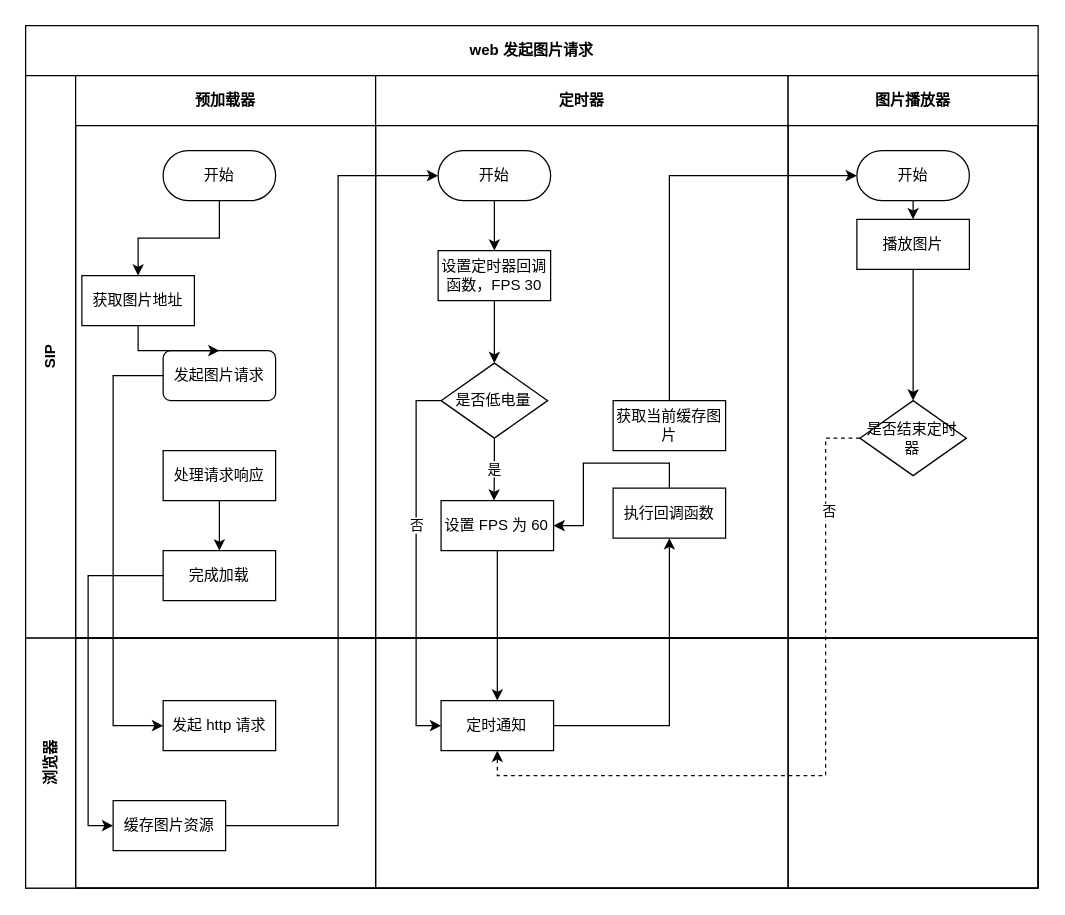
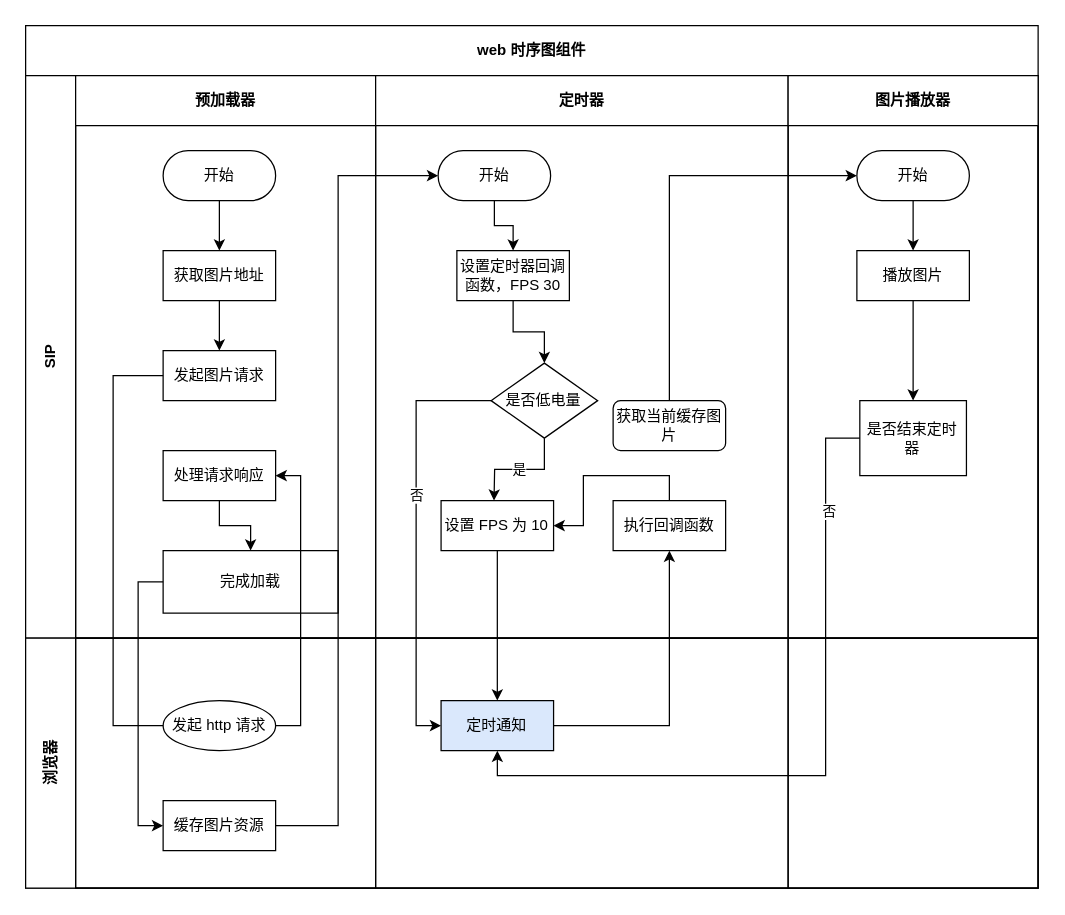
node "web 发起图片请求": label "web 发起图片请求" -> "web 时序图组件"
node "播放图片": moved (913, 244) -> (913, 276)
node "设置定时器回调函数，FPS 30": moved (494, 276) -> (513, 276)
node "获取图片地址": moved (138, 301) -> (219, 276)
node "发起图片请求": shape rounded rectangle -> rectangle
node "是否低电量": moved (494, 401) -> (544, 401)
node "获取当前缓存图片": shape rectangle -> rounded rectangle
node "是否结束定时器": shape diamond -> rectangle
node "执行回调函数": moved (669, 513) -> (669, 526)
node "设置 FPS 为 60": label "设置 FPS 为 60" -> "设置 FPS 为 10"
node "完成加载": size 113x50 -> 175x63
edge "发起 http 请求" -> "处理请求响应": added
edge "发起图片请求" -> "发起 http 请求": arrowhead classic -> none
node "发起 http 请求": shape rectangle -> ellipse
node "定时通知": fillcolor #ffffff -> #dae8fc
edge "是否结束定时器" -> "定时通知": style dashed -> solid
node "缓存图片资源": moved (169, 826) -> (219, 826)
